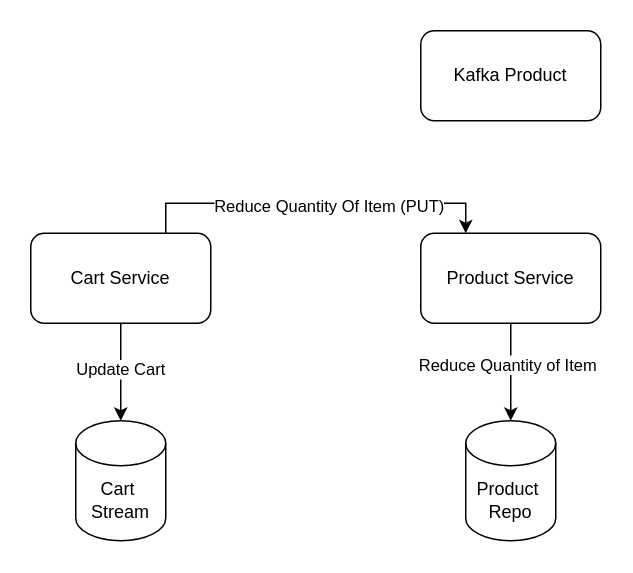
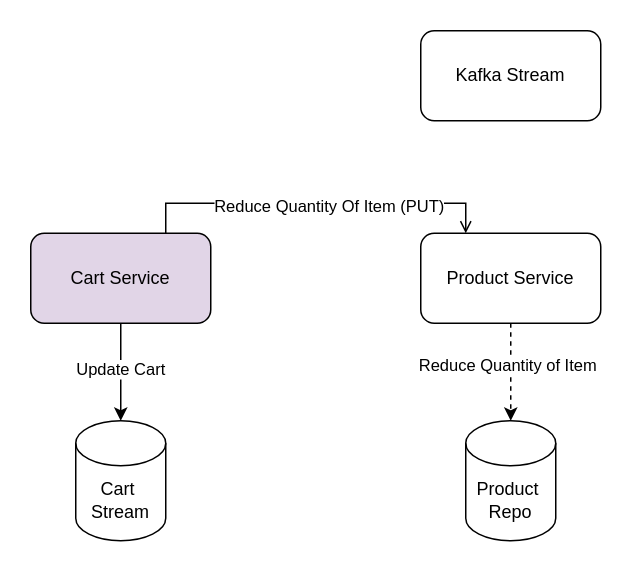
node "Kafka Product": label "Kafka Product" -> "Kafka Stream"
edge "Cart Service" -> "Product Service": arrowhead classic -> open
node "Cart Service": fillcolor #ffffff -> #e1d5e7
edge "Product Service" -> "Product Repo": style solid -> dashed
